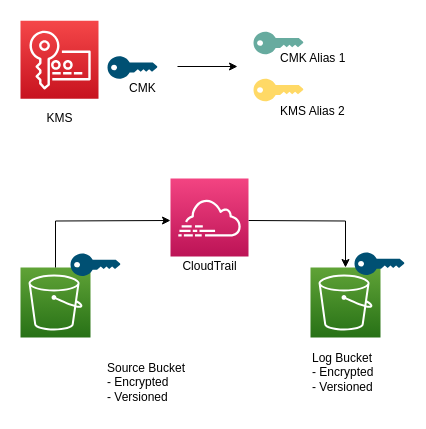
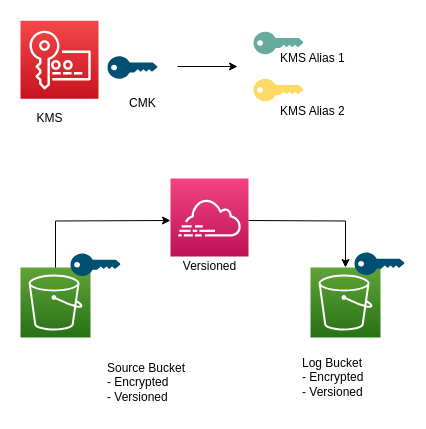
node "CMK Alias 1": label "CMK Alias 1" -> "KMS Alias 1"
node "CMK": moved (148, 89) -> (148, 104)
node "KMS": moved (60, 119) -> (50, 119)
node "CloudTrail": label "CloudTrail" -> "Versioned"
node "Log Bucket - Encrypted - Versioned": moved (351, 373) -> (341, 378)
